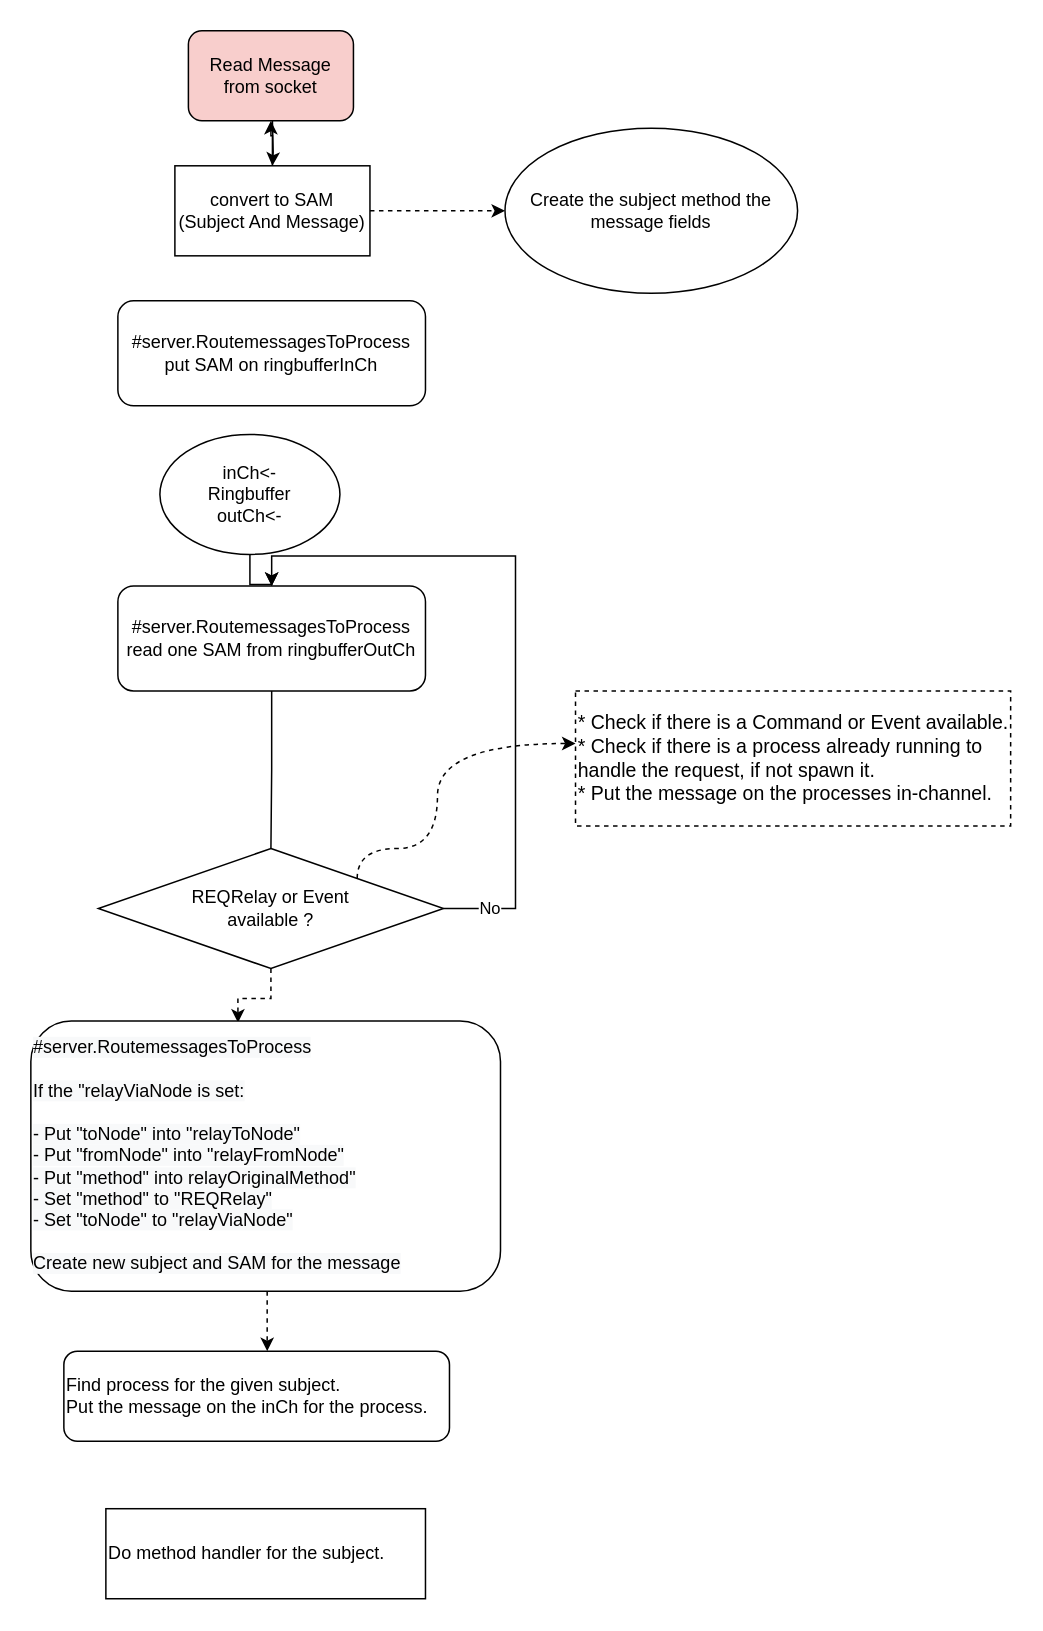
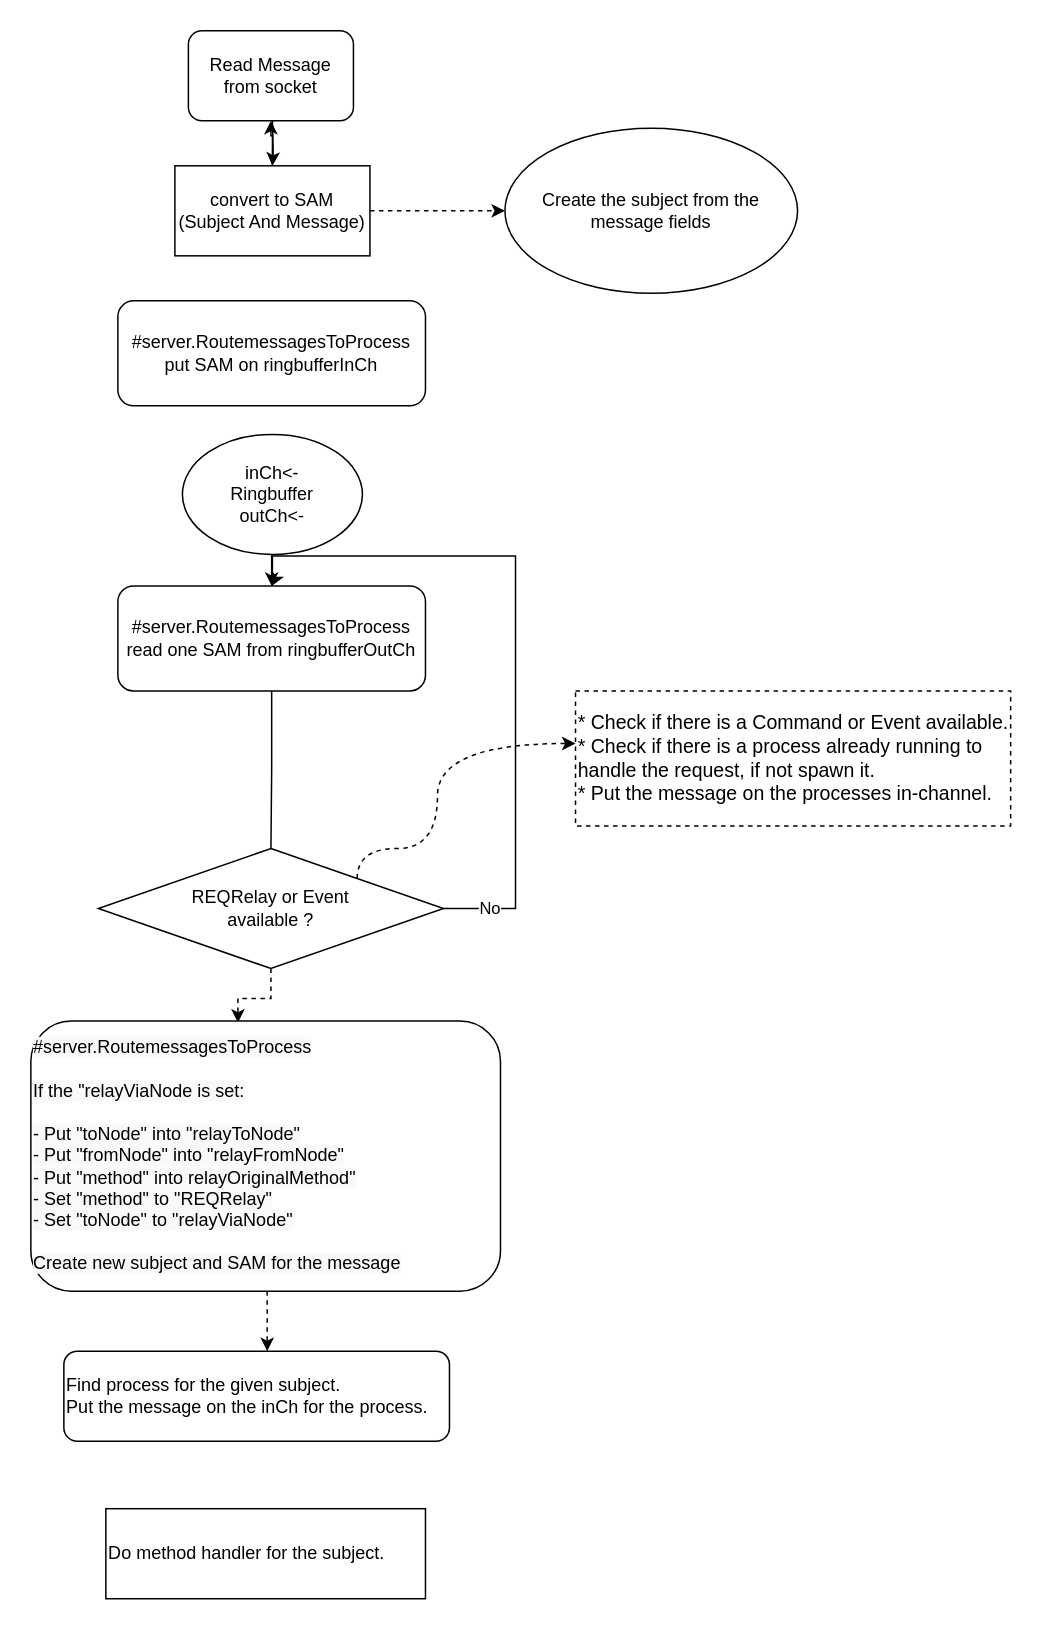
node "Read Message from socket": fillcolor #f8cecc -> #ffffff
node "Create the subject method the message fields": label "Create the subject method the message fields" -> "Create the subject from the message fields"
node "inCh<- Ringbuffer outCh<-": moved (250, 494) -> (272, 494)
